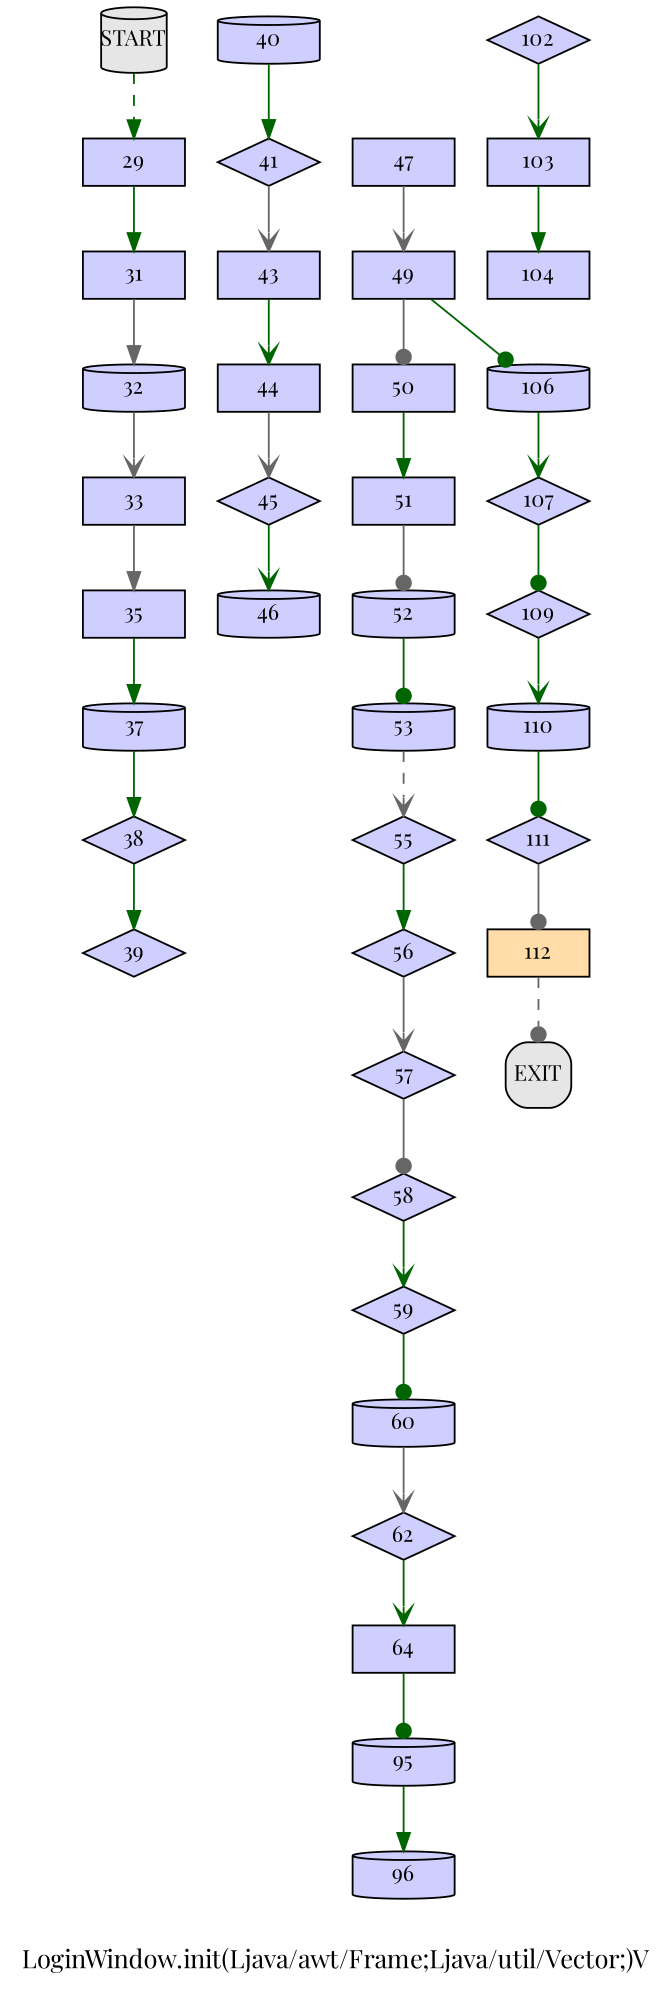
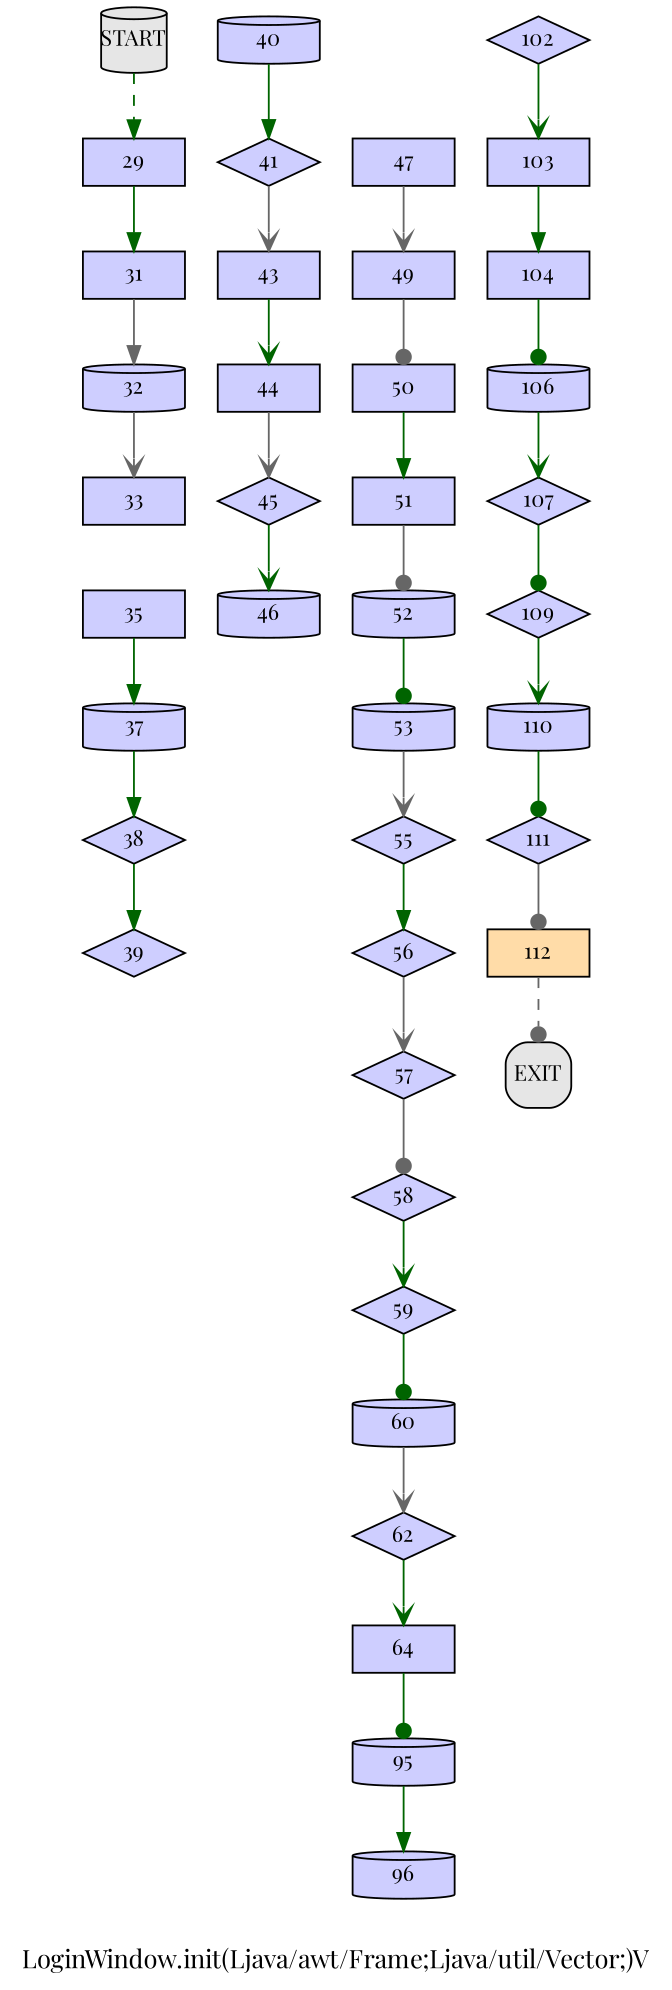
edge "49" -> "106": now "104" -> "106"
edge "33" -> "35": removed
edge "53" -> "55": style dashed -> solid
